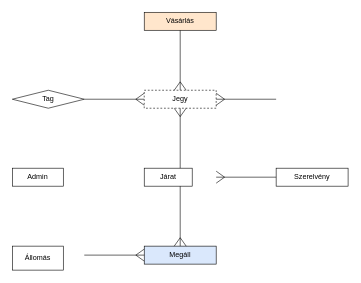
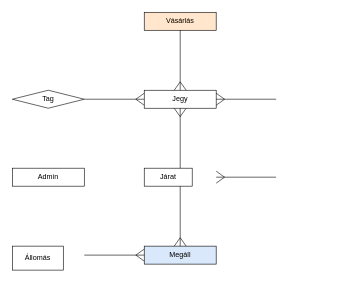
node "Jegy": style dashed -> solid
node "Admin": size 51x18 -> 72x18
node "Szerelvény": removed
